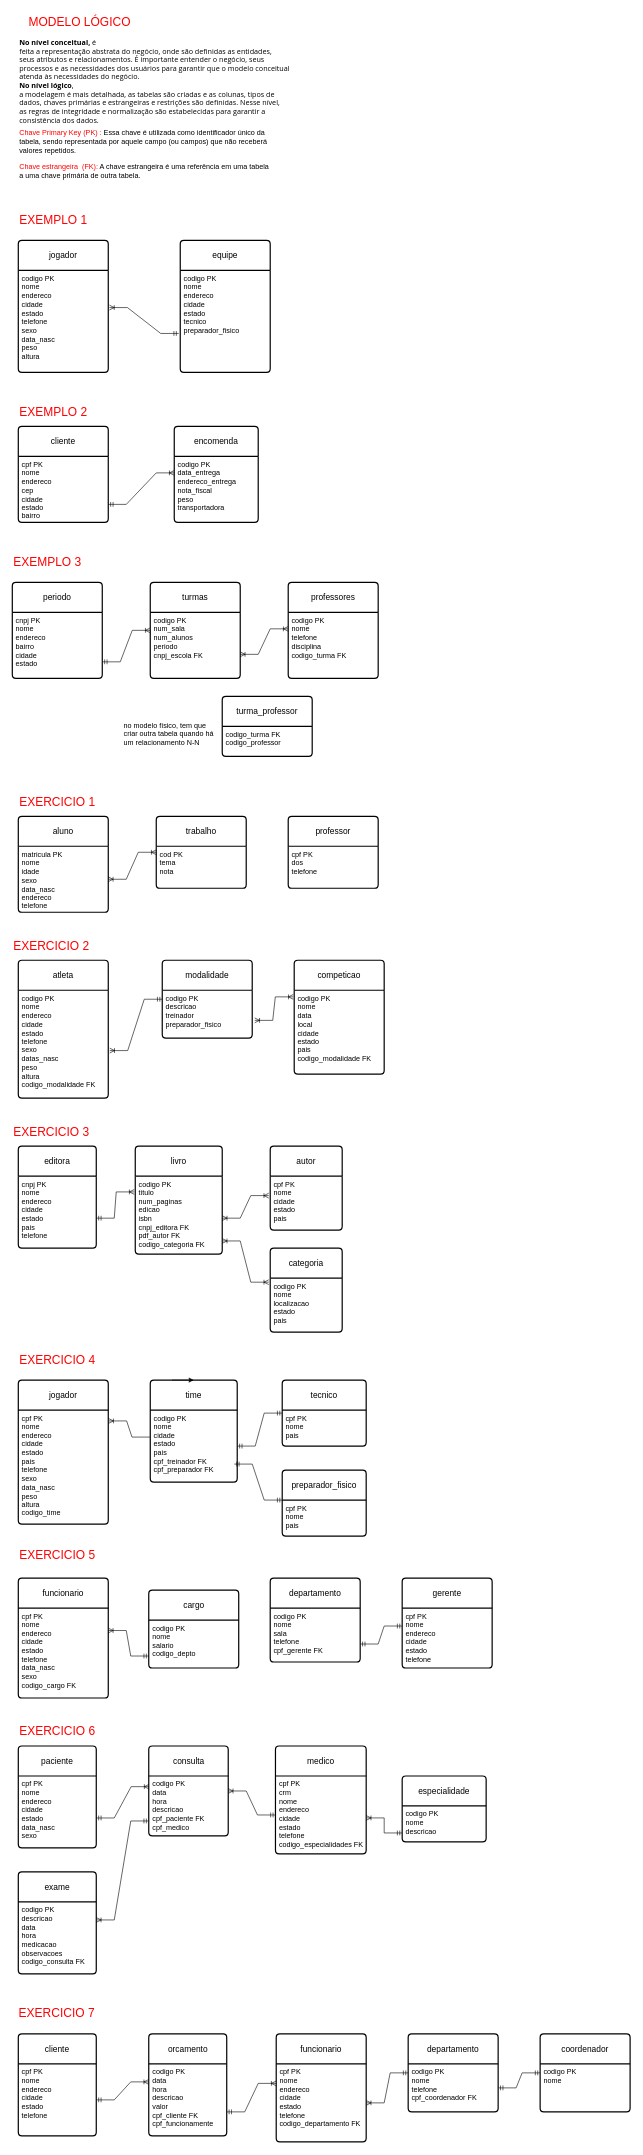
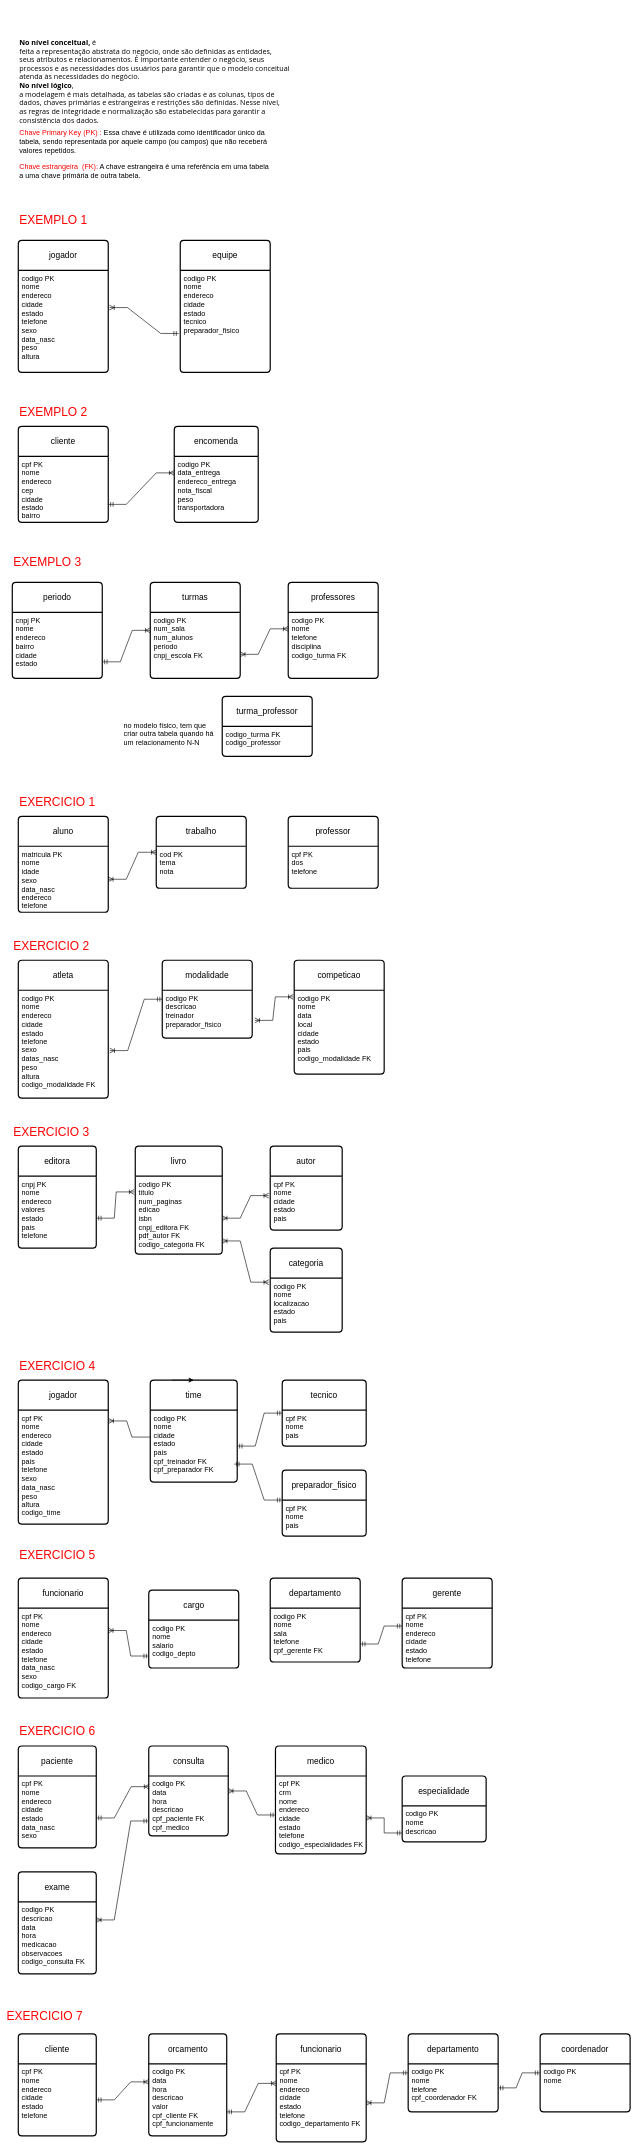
node "MODELO LÓGICO": removed
node "cnpj PK nome endereco cidade estado pais telefone": label "cnpj PK nome endereco cidade estado pais telefone" -> "cnpj PK nome endereco valores estado pais telefone"
node "EXERCICIO 4": moved (80, 1359) -> (80, 1365)
node "EXERCICIO 7": moved (79, 2013) -> (67, 2016)
